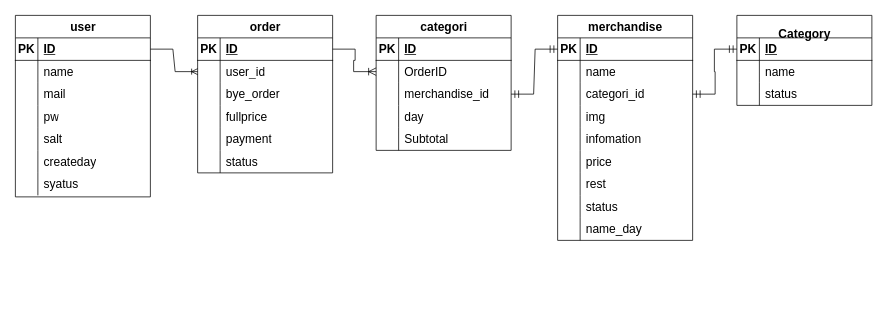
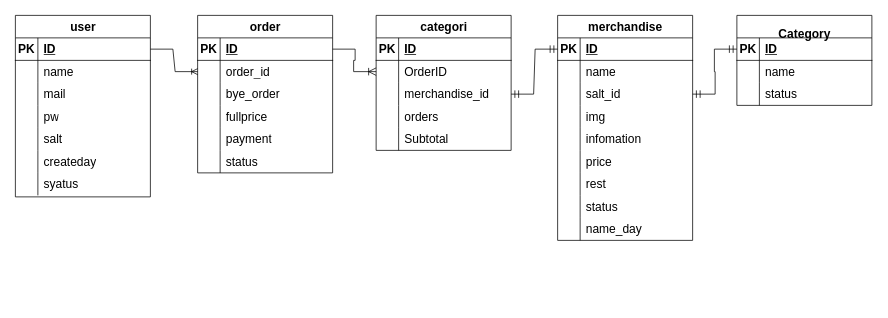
node "user_id": label "user_id" -> "order_id"
node "categori_id": label "categori_id" -> "salt_id"
node "day": label "day" -> "orders"
